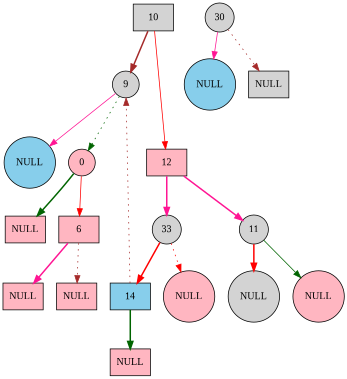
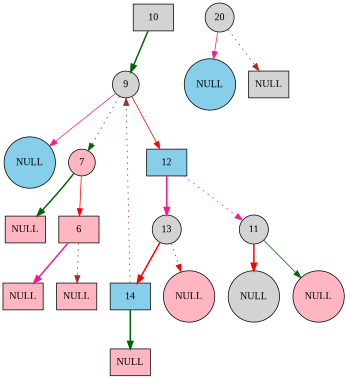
node "30": label "30" -> "20"
edge "10" -> "9": color brown -> darkgreen
edge "10" -> "12": now "9" -> "12"
node "0": label "0" -> "7"
node "12": fillcolor lightpink -> skyblue
edge "12" -> "11": style bold -> dotted
node "33": label "33" -> "13"
